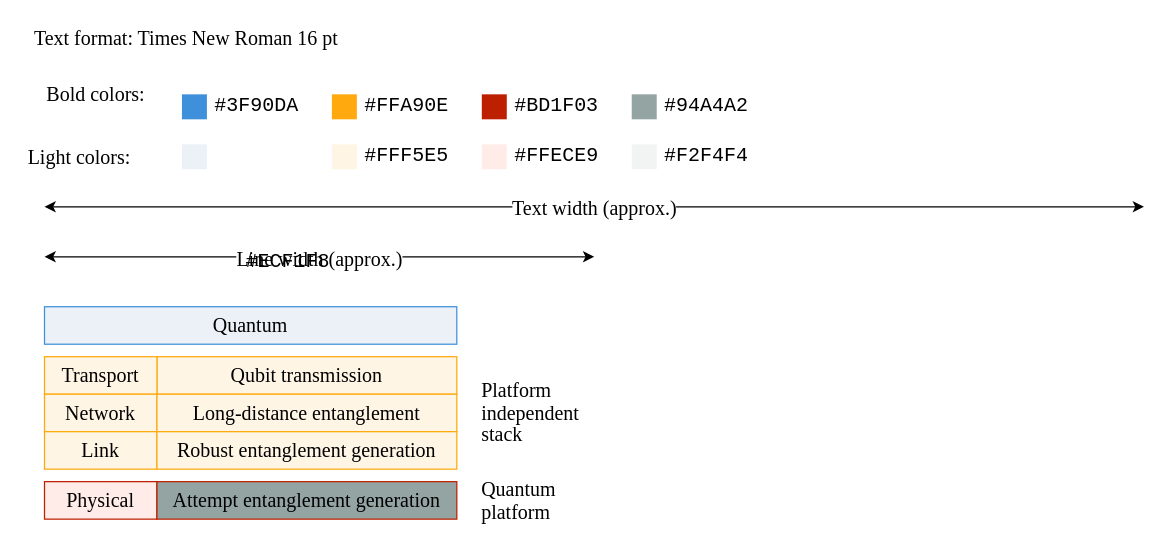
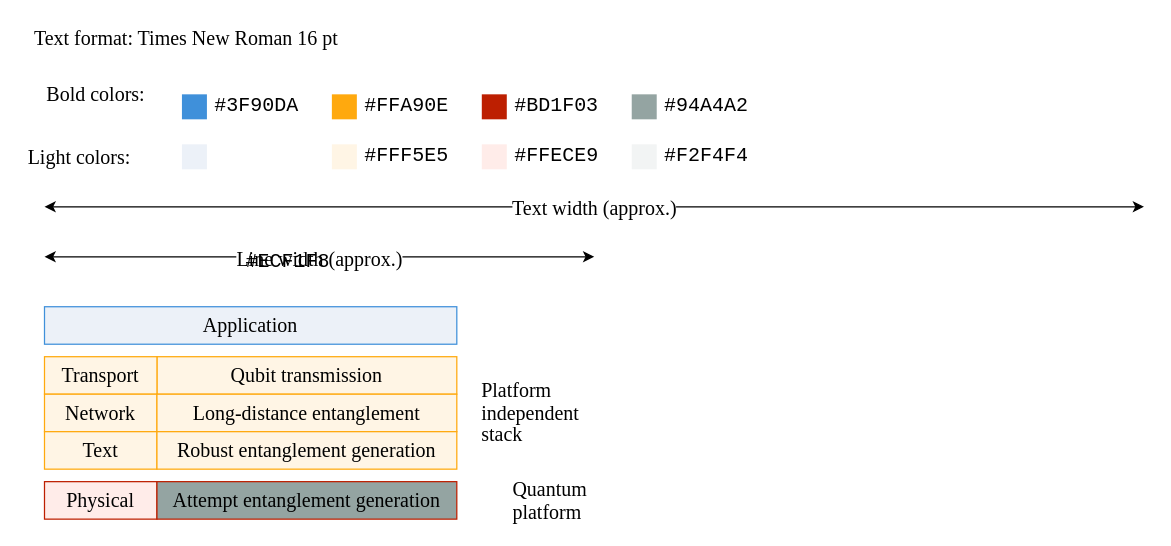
node "Quantum": label "Quantum" -> "Application"
node "Link": label "Link" -> "Text"
node "Quantum platform": moved (538, 501) -> (569, 501)
